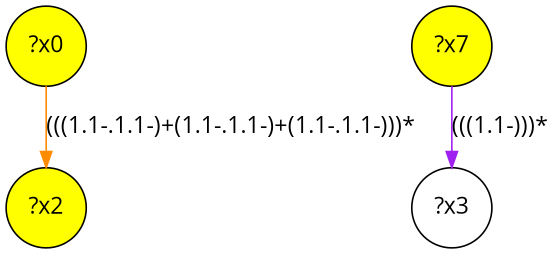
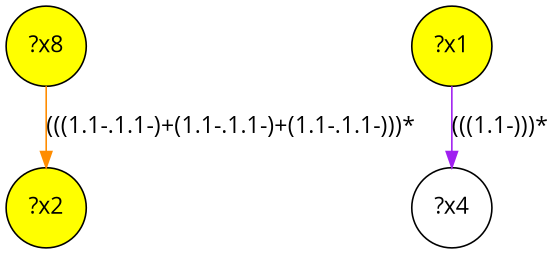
node "?x0": label "?x0" -> "?x8"
node "?x7": label "?x7" -> "?x1"
node "?x3": label "?x3" -> "?x4"
